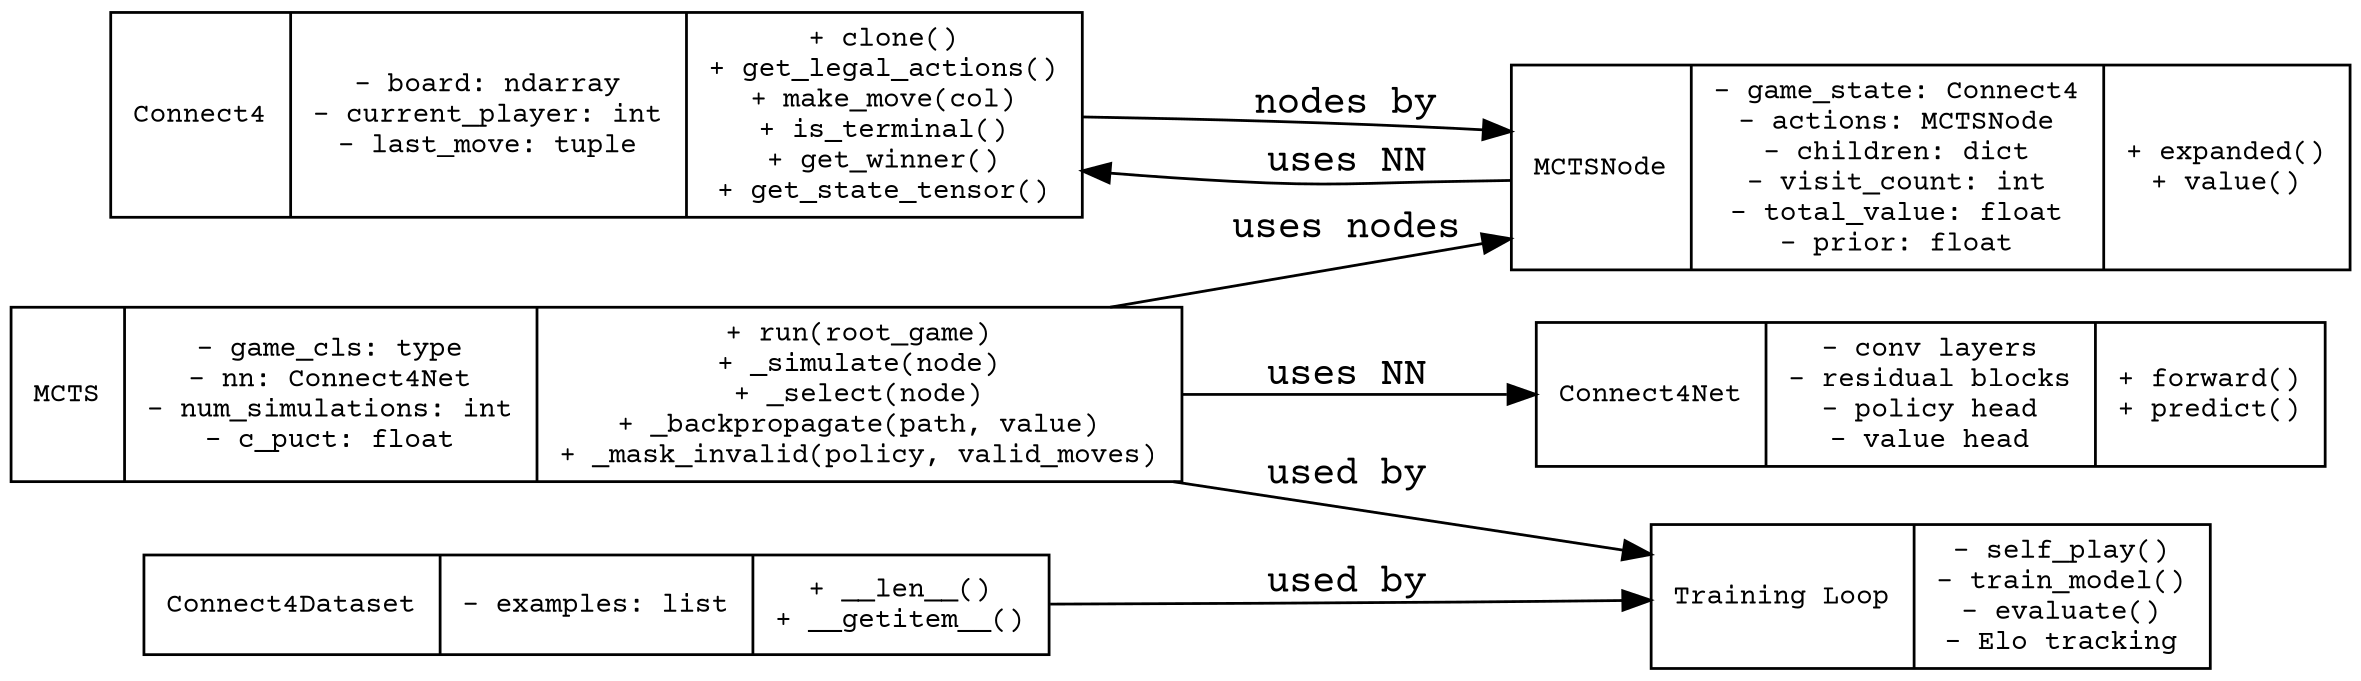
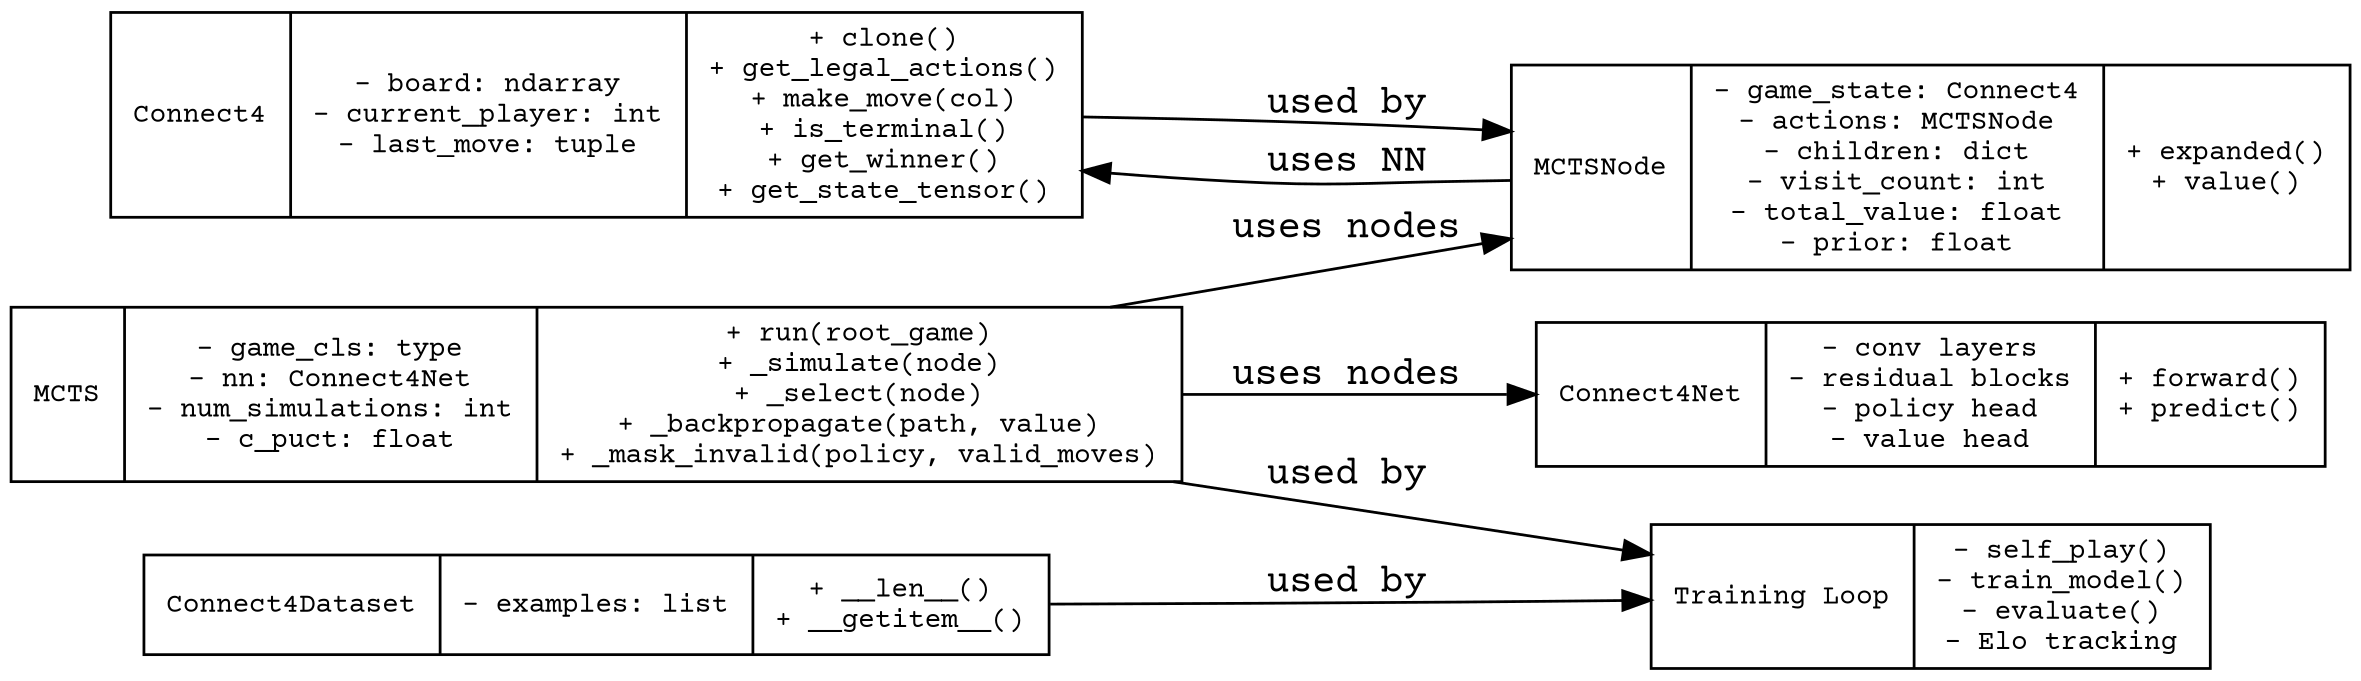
edge "Connect4" -> "MCTSNode": label "nodes by" -> "used by"
edge "MCTS" -> "Connect4Net": label "uses NN" -> "uses nodes"
